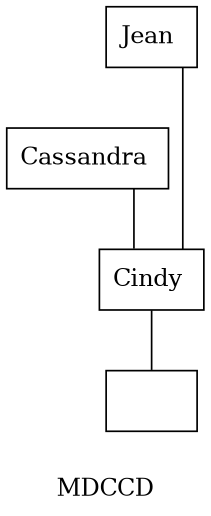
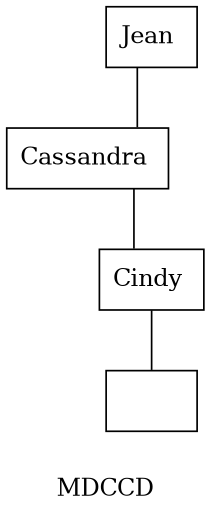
edge "Jean" -- "Cindy": now "Jean" -- "Cassandra"
